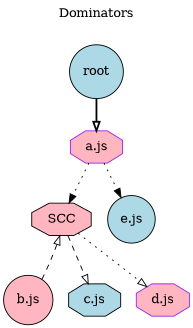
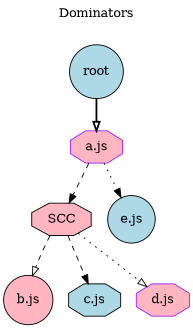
edge "a.js" -> "SCC": style dotted -> dashed
edge "SCC" -> "c.js": arrowhead onormal -> normal
edge "b.js" -> "SCC": reversed
